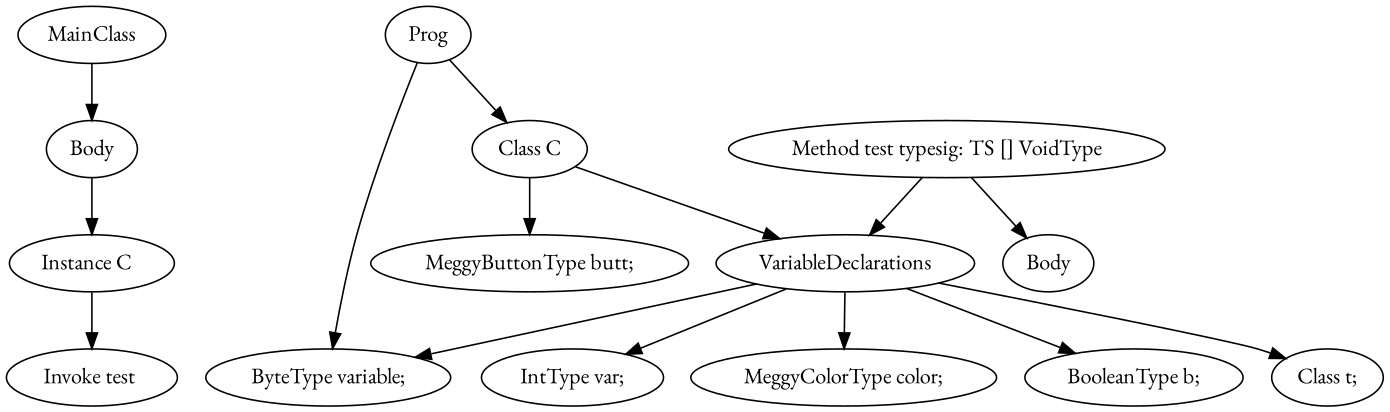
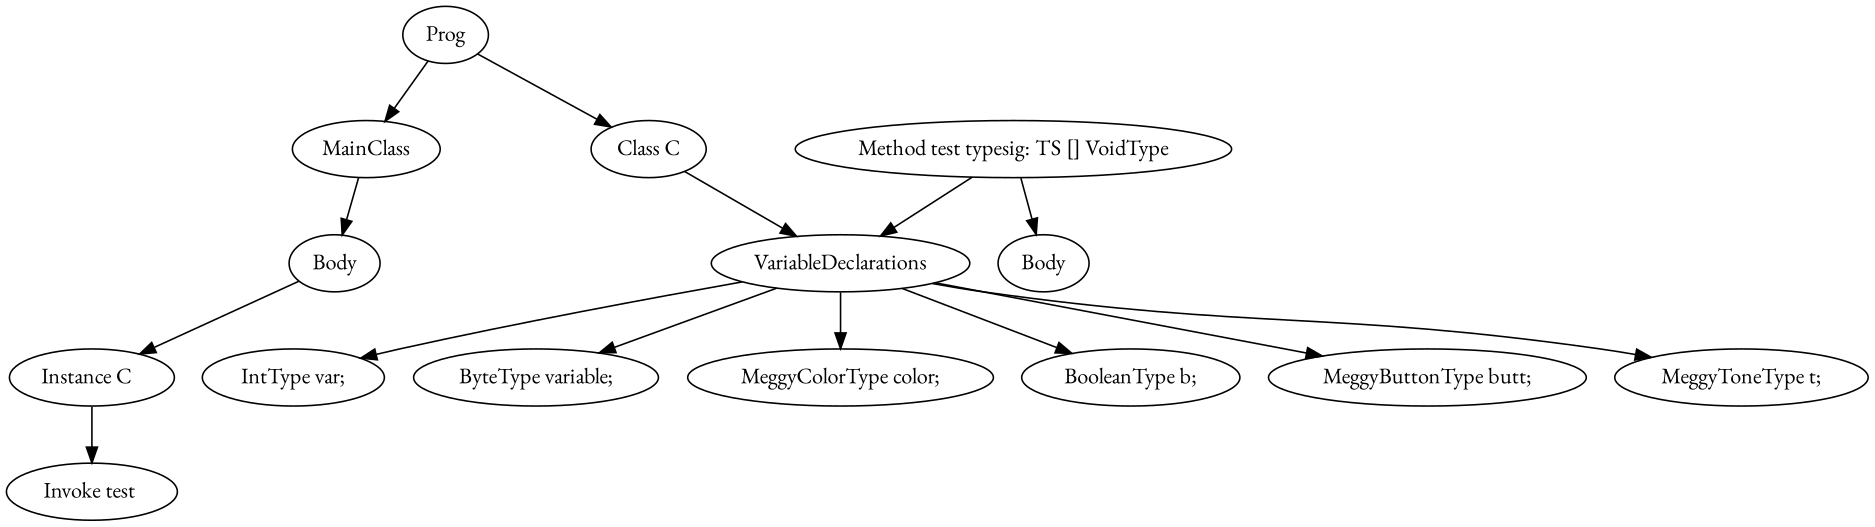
edge "Prog" -> "ByteType variable;": now "Prog" -> "MainClass"
edge "Class C" -> "MeggyButtonType butt;": now "VariableDeclarations" -> "MeggyButtonType butt;"
node "Class t;": label "Class t;" -> "MeggyToneType t;"
